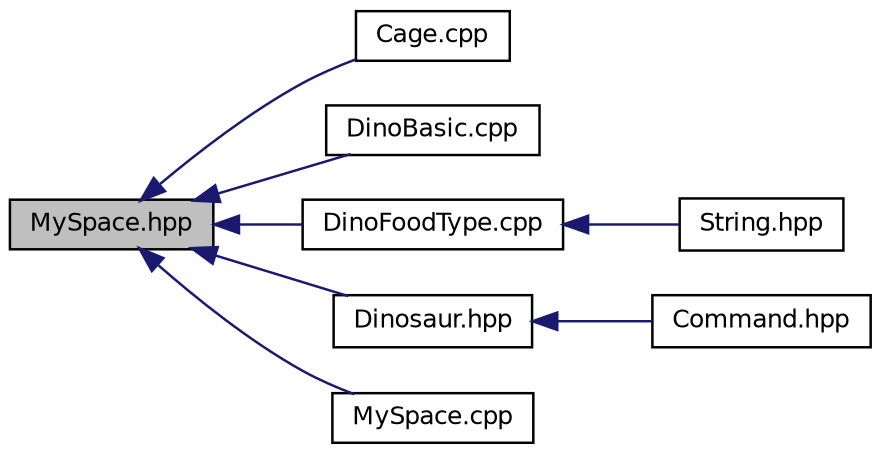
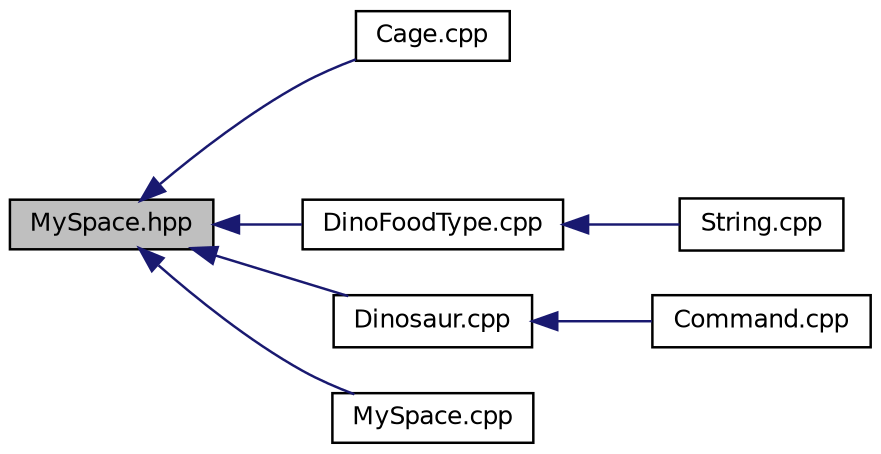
node "DinoBasic.cpp": removed
node "String.hpp": label "String.hpp" -> "String.cpp"
node "Dinosaur.hpp": label "Dinosaur.hpp" -> "Dinosaur.cpp"
node "Command.hpp": label "Command.hpp" -> "Command.cpp"
